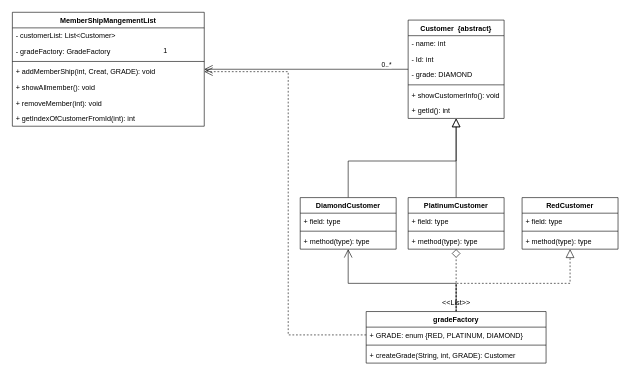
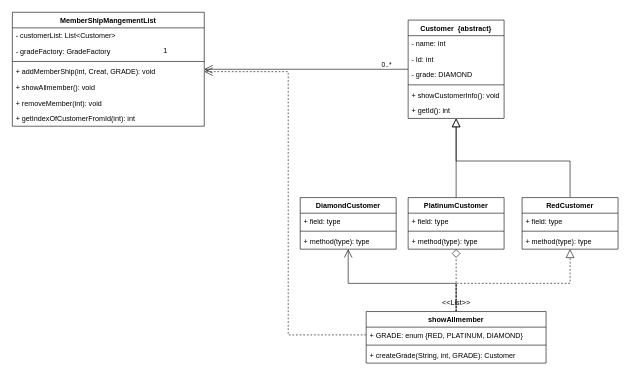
edge "DiamondCustomer" -> "Customer {abstract}": removed
edge "RedCustomer" -> "Customer {abstract}": added
node "gradeFactory": label "gradeFactory" -> "showAllmember"
